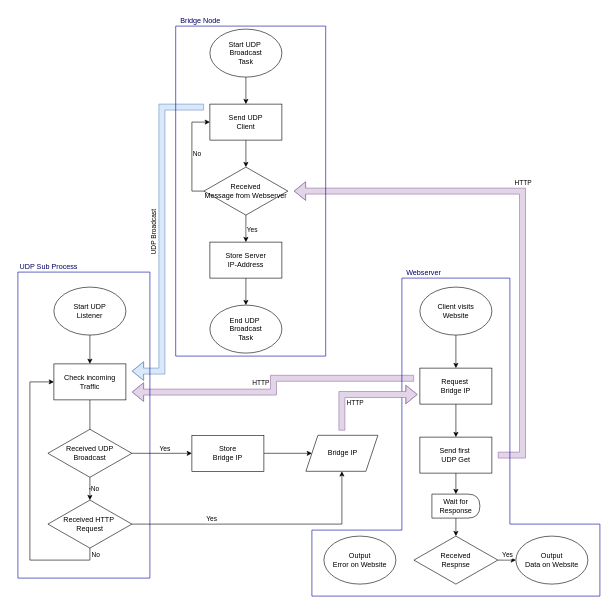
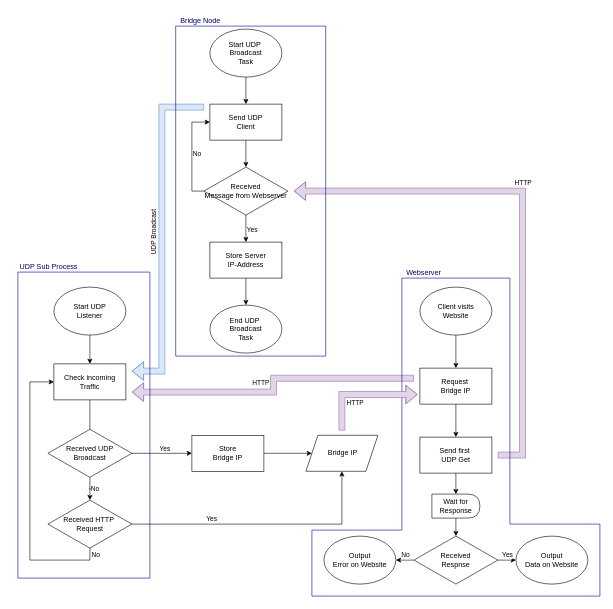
edge "Received Respnse" -> "Output Error on Website": added, label "No"
